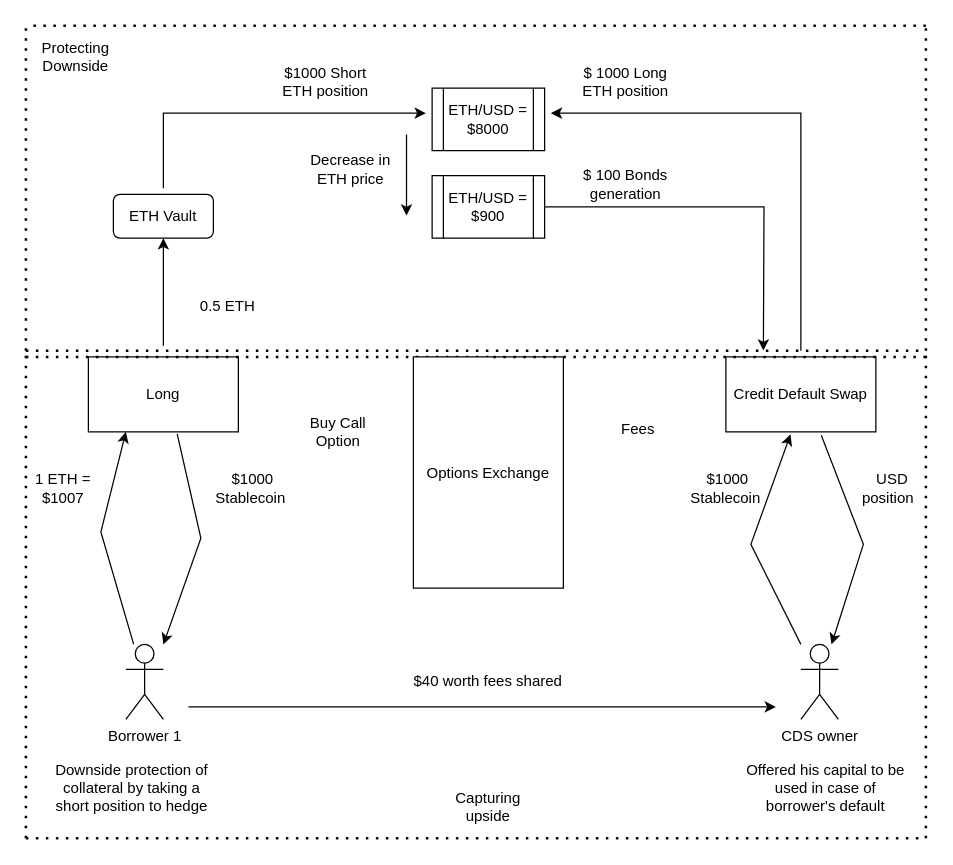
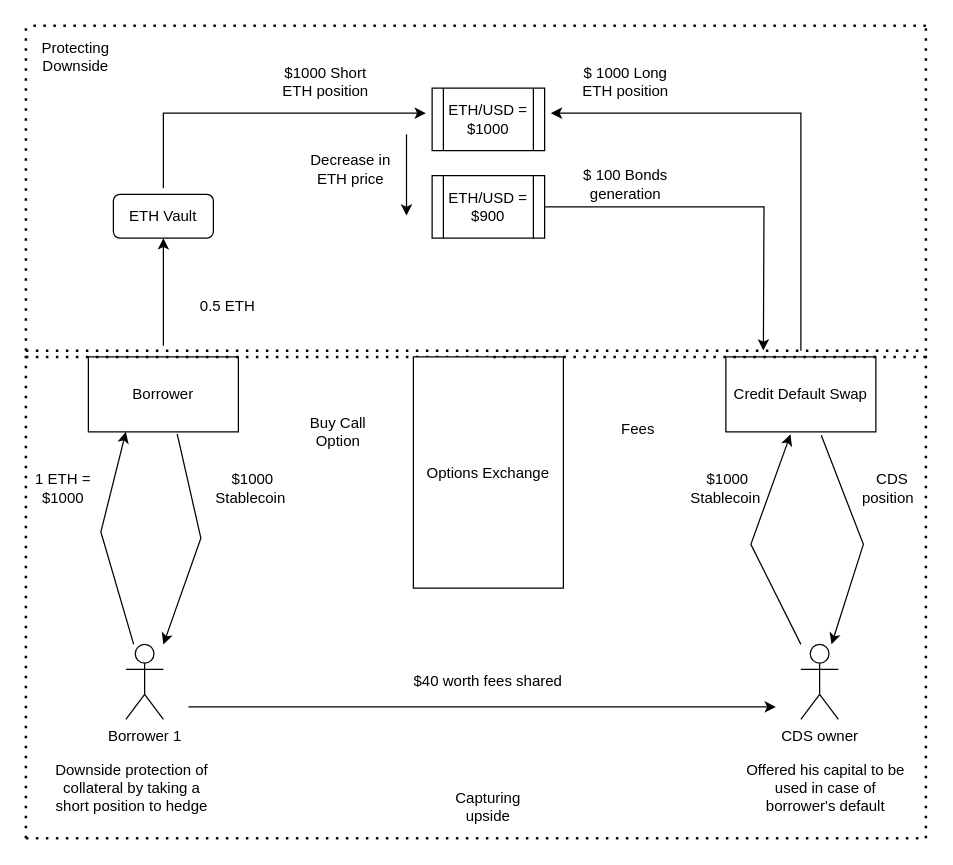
node "ETH/USD = $8000": label "ETH/USD = $8000" -> "ETH/USD = $1000"
node "Long": label "Long" -> "Borrower"
node "1 ETH = $1007": label "1 ETH = $1007" -> "1 ETH = $1000"
node "USD position": label "USD position" -> "CDS position"
